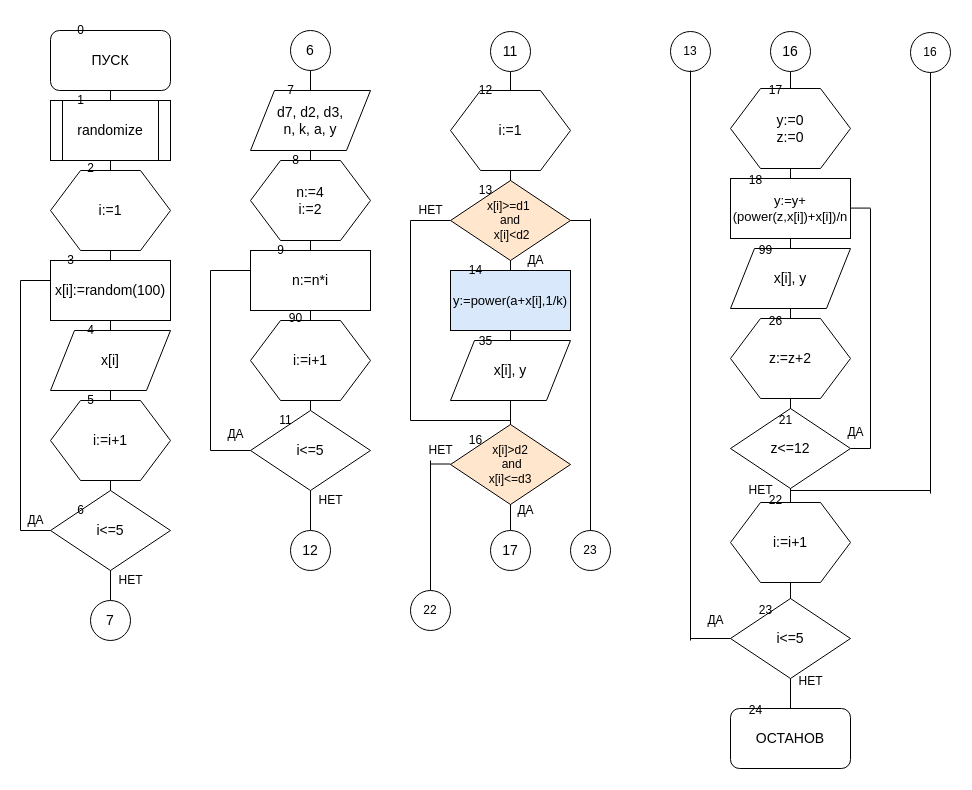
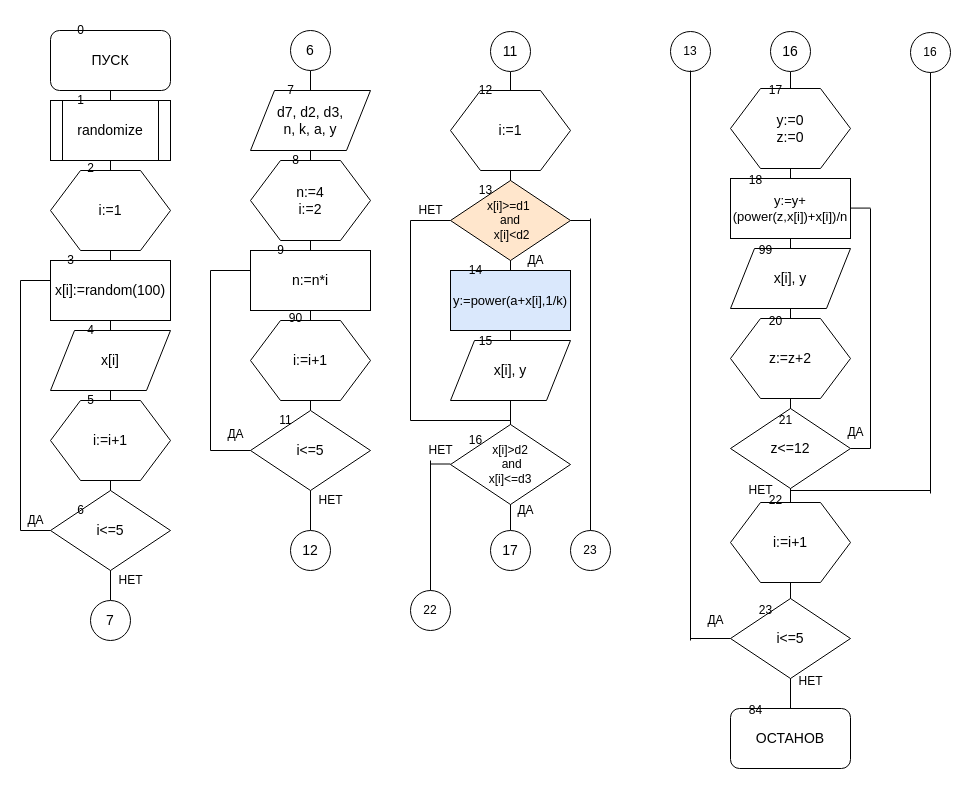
node "26": label "26" -> "20"
node "35": label "35" -> "15"
node "x[i]>d2 and x[i]<=d3": fillcolor #ffe6cc -> #ffffff
node "24": label "24" -> "84"
